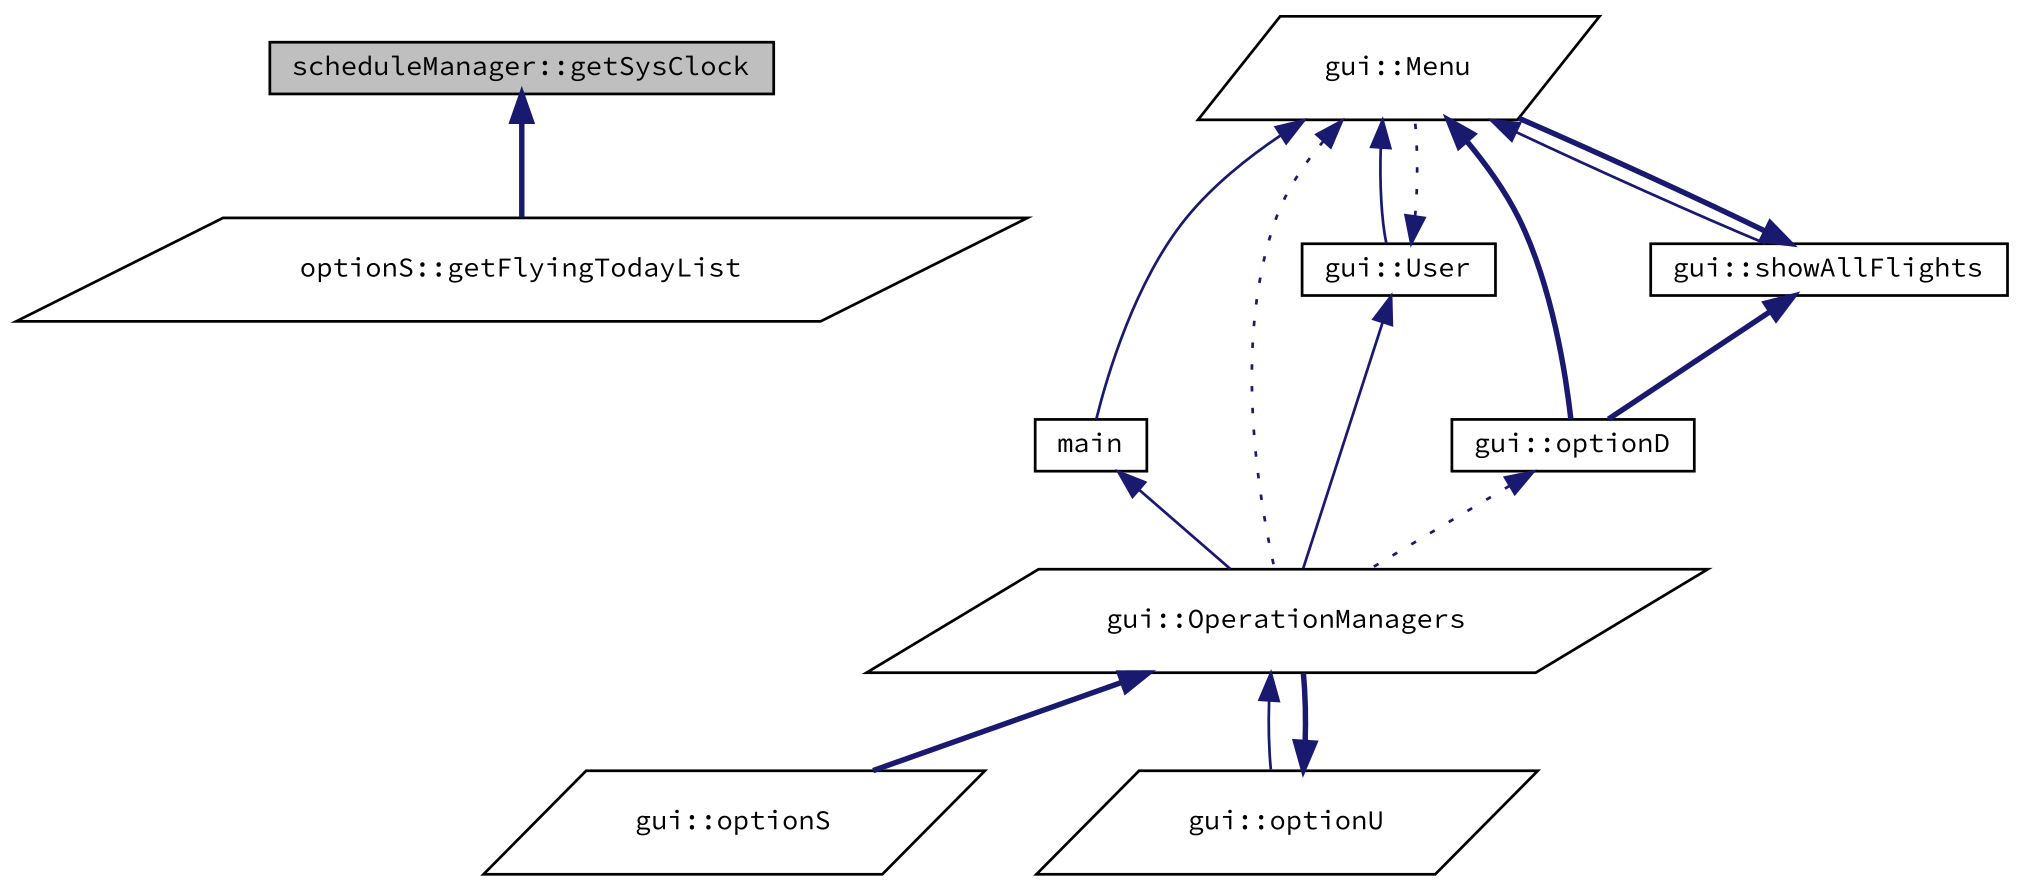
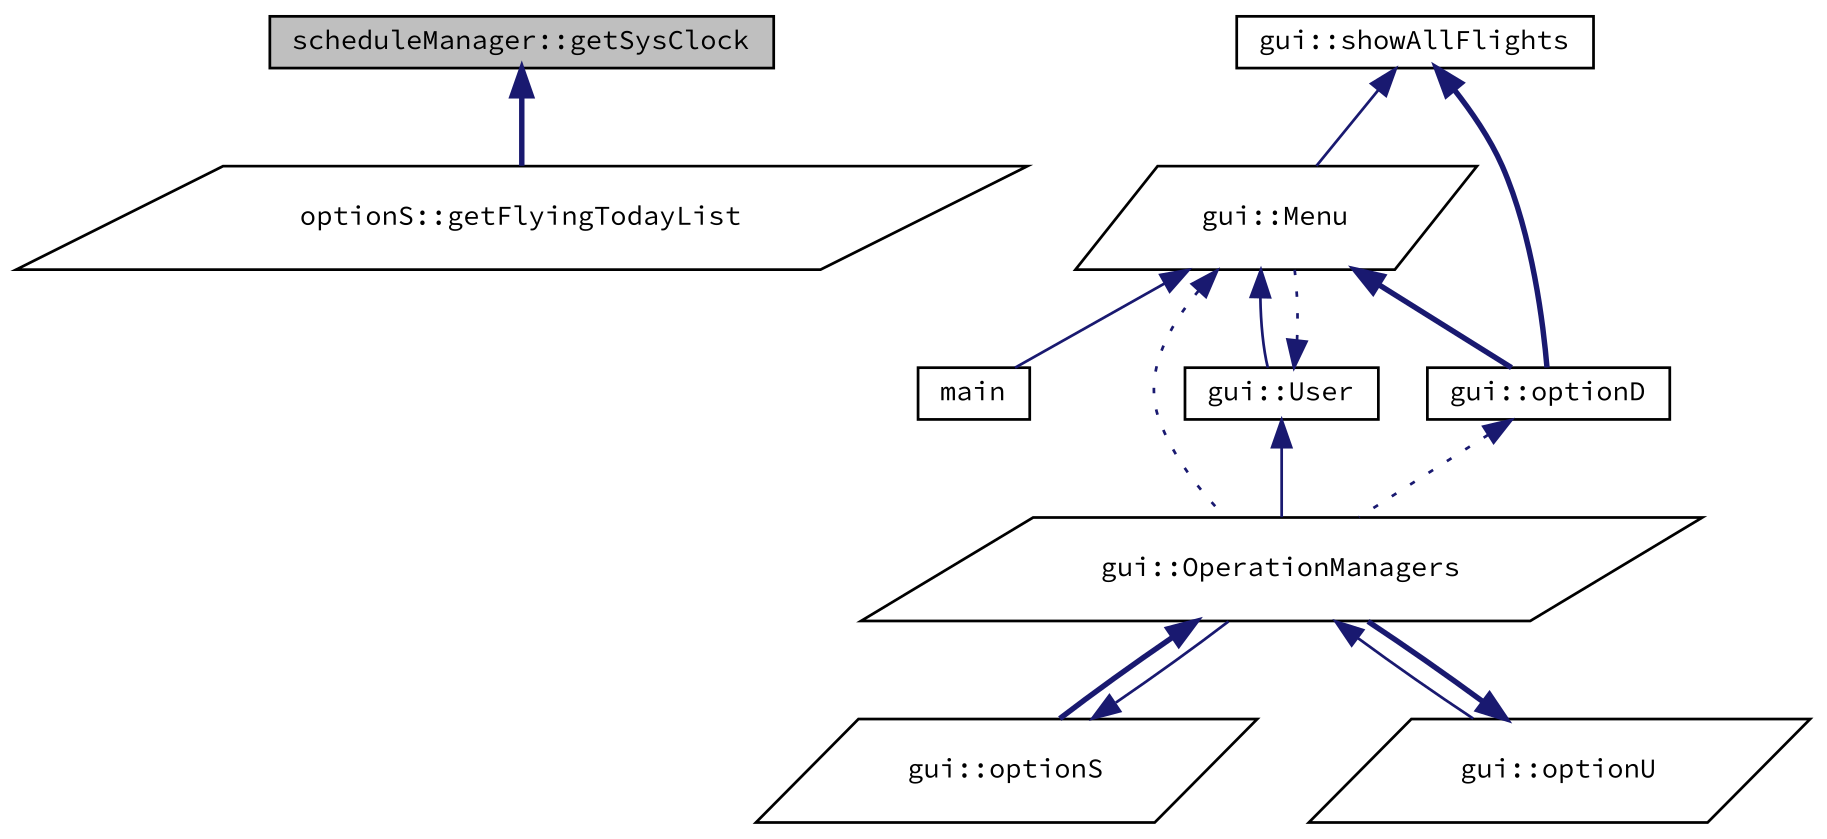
edge "gui::Menu" -> "gui::showAllFlights": style bold -> solid
edge "gui::showAllFlights" -> "gui::Menu": removed
edge "gui::OperationManagers" -> "main": now "gui::OperationManagers" -> "gui::optionS"
